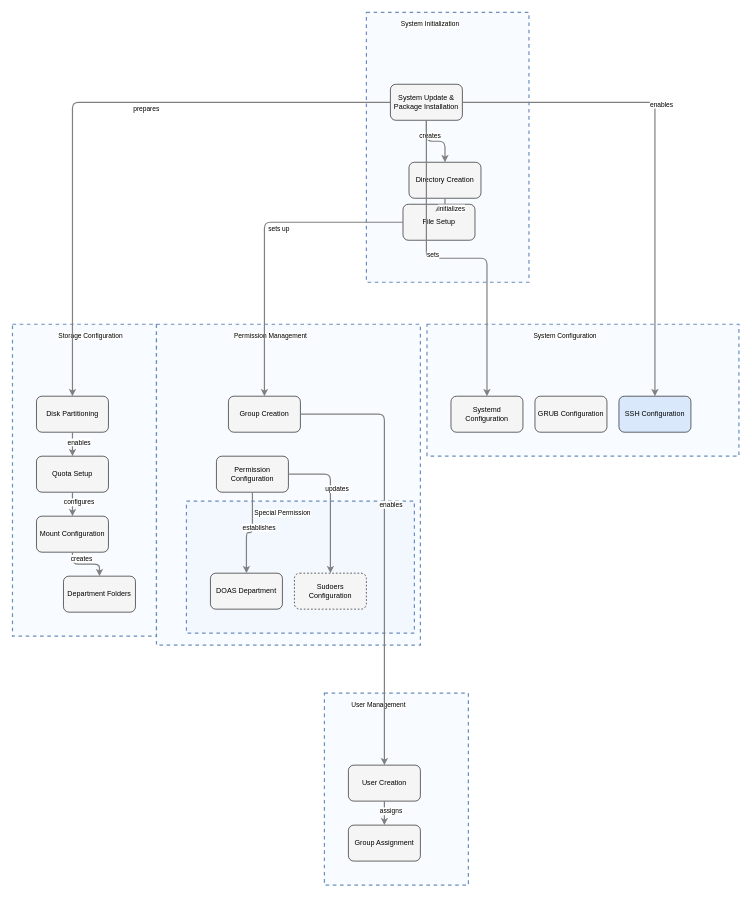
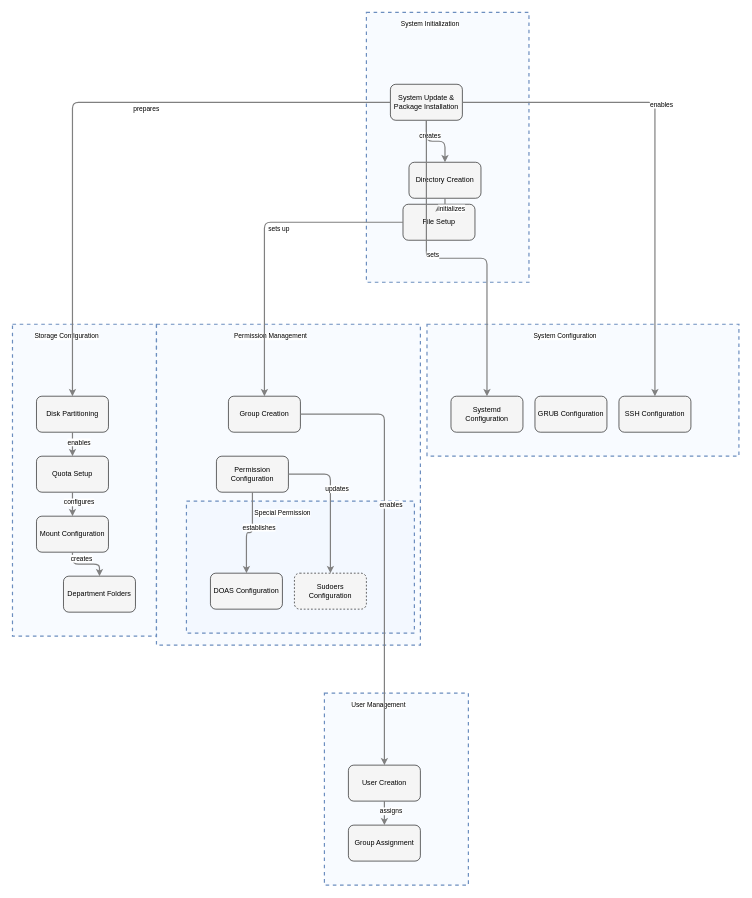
node "Storage Configuration": moved (90, 336) -> (66, 336)
node "SSH Configuration": fillcolor #dae8fc -> #f5f5f5
node "DOAS Department": label "DOAS Department" -> "DOAS Configuration"
